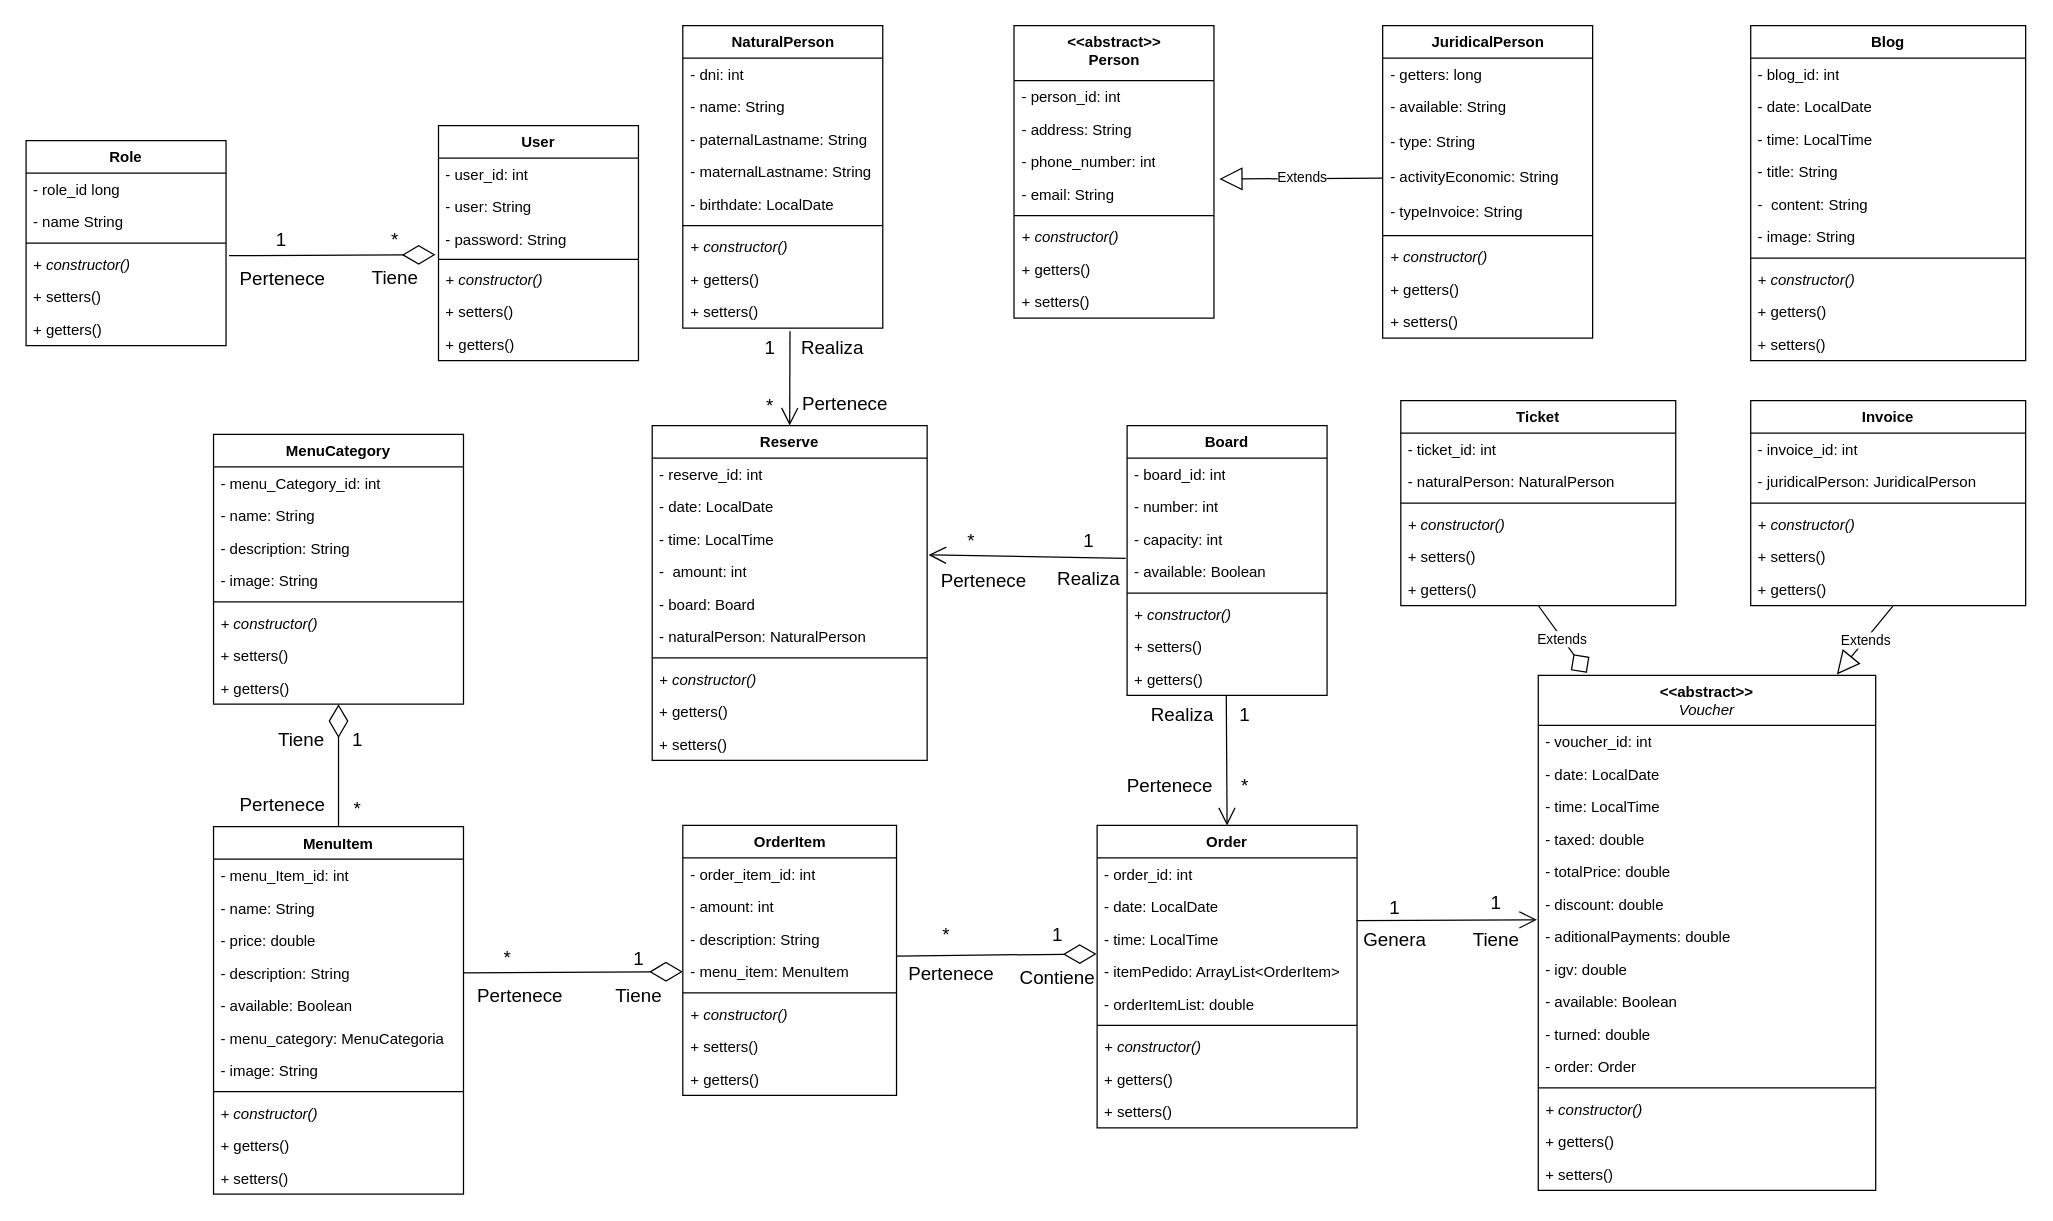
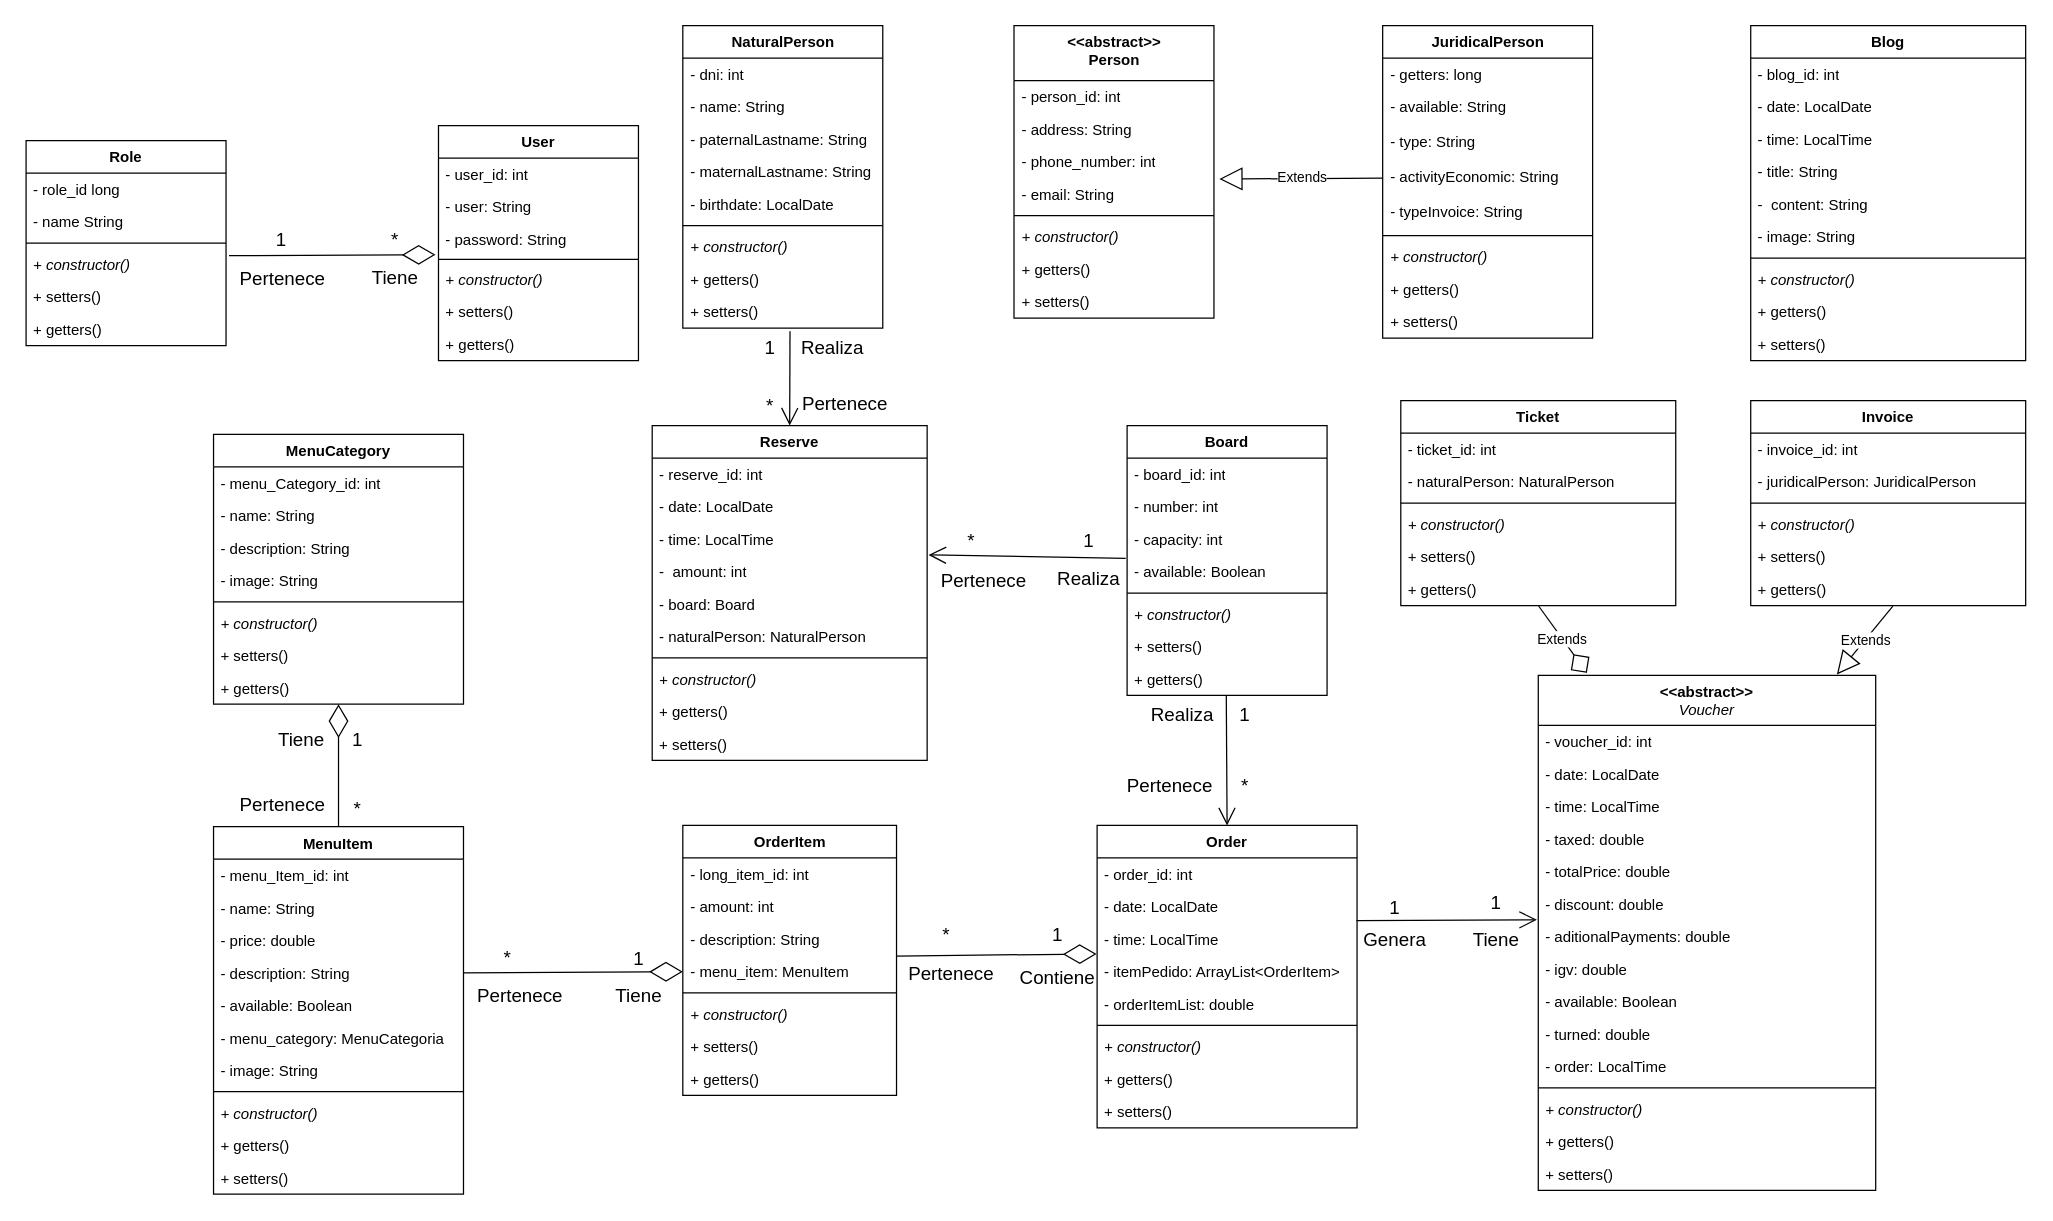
node "- order_item_id: int": label "- order_item_id: int" -> "- long_item_id: int"
node "- order: Order": label "- order: Order" -> "- order: LocalTime"
